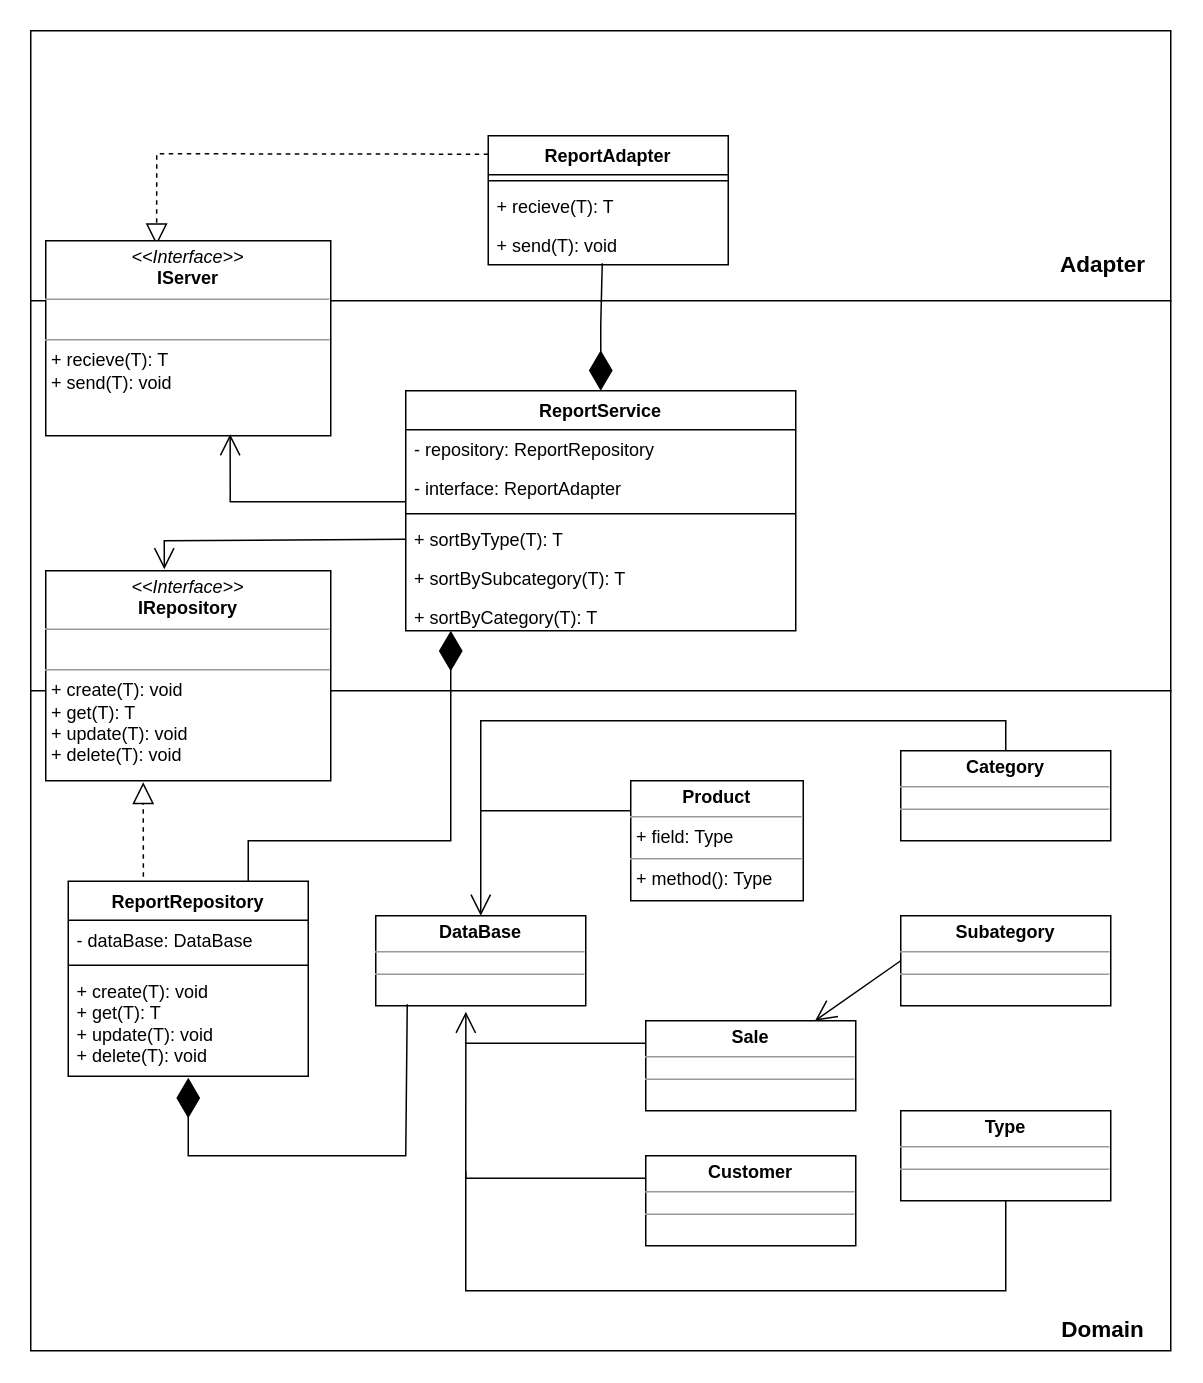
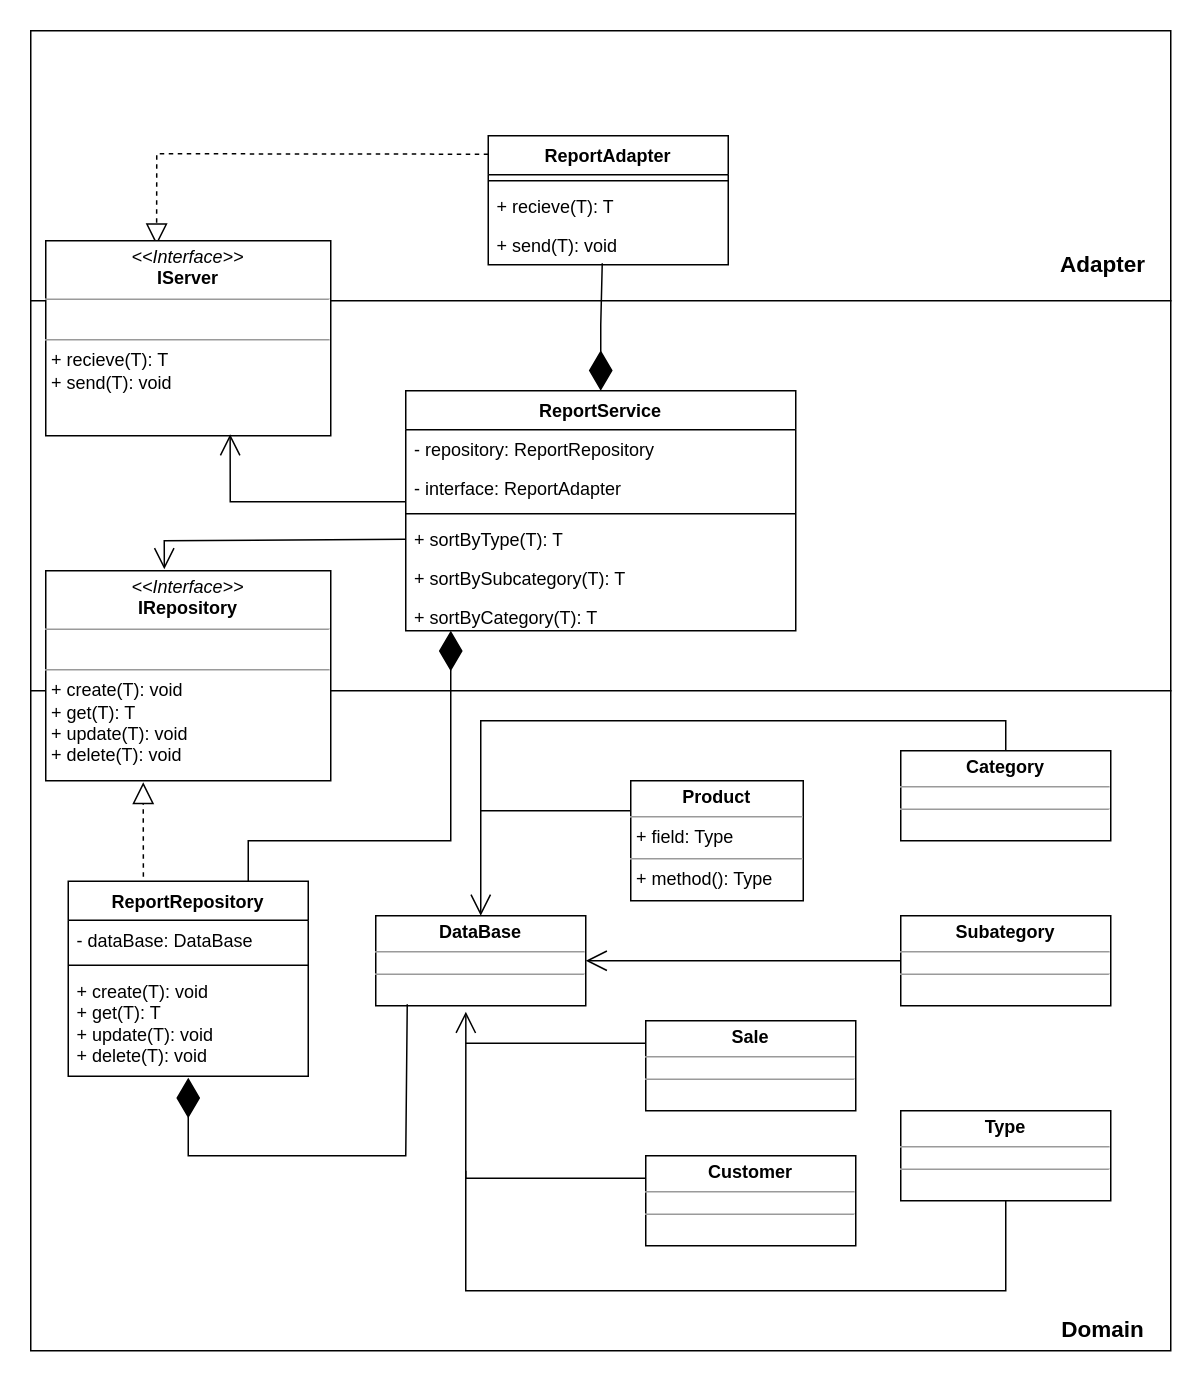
edge "Subategory" -> "Sale": now "Subategory" -> "DataBase"
